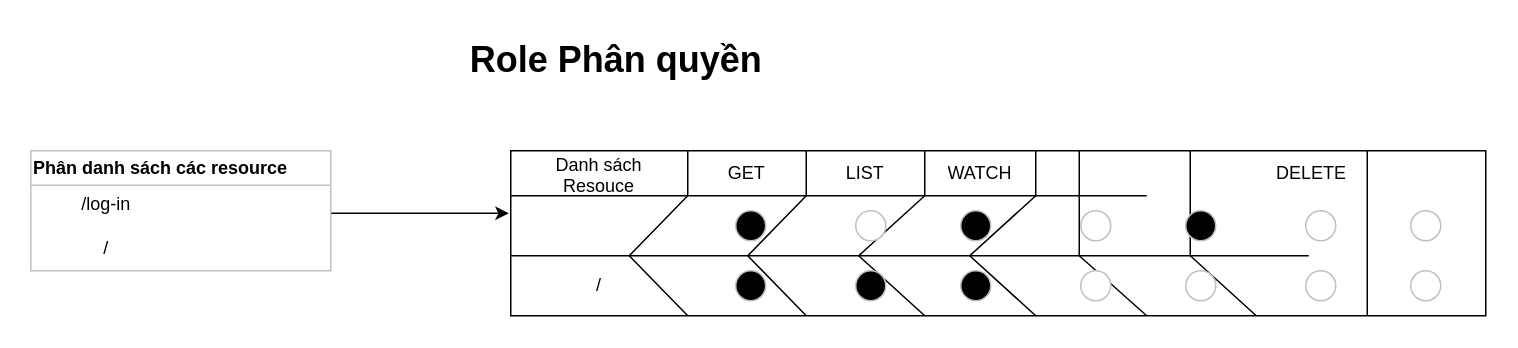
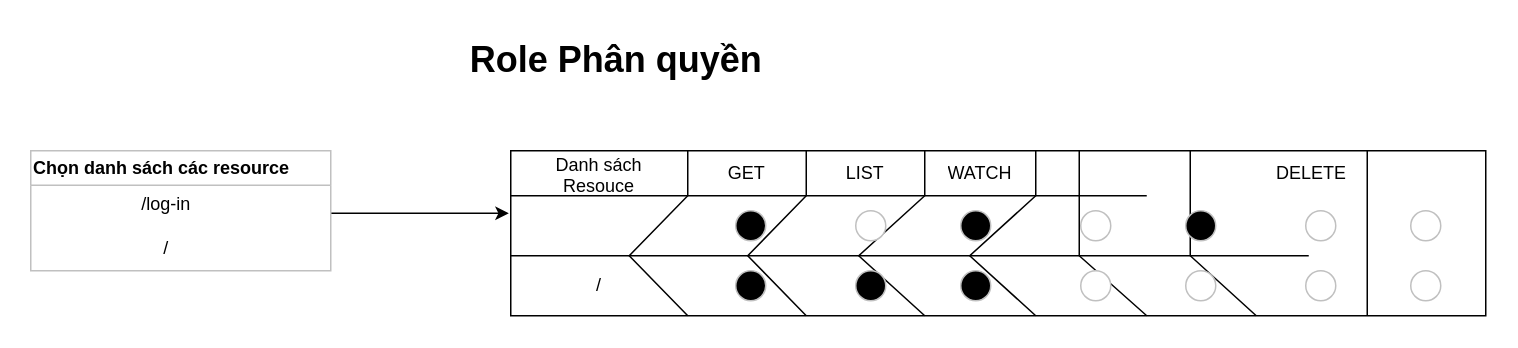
node "Phân danh sách các resource": label "Phân danh sách các resource" -> "Chọn danh sách các resource"
node "/log-in /": moved (106, 226) -> (166, 226)
